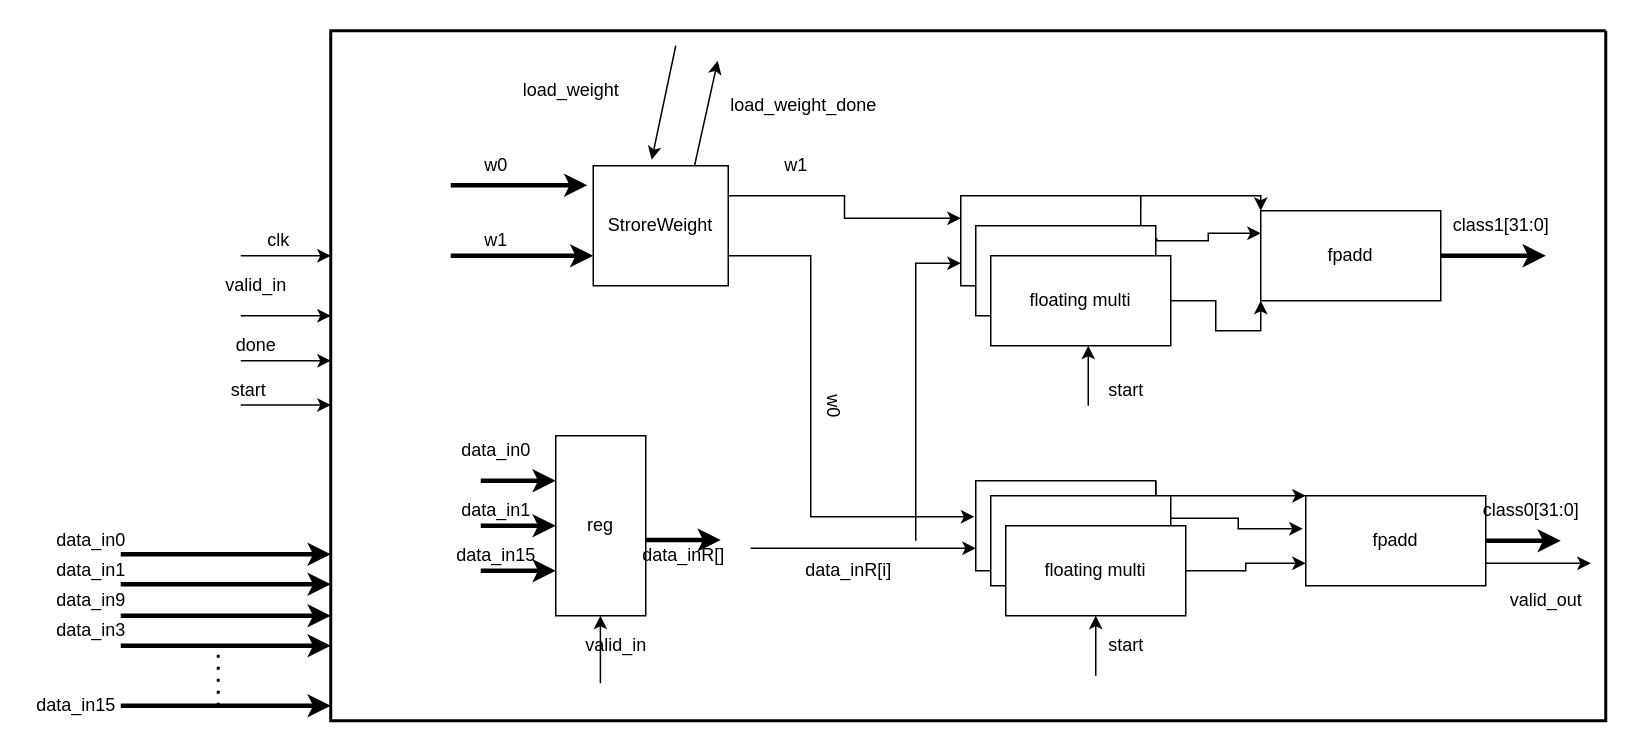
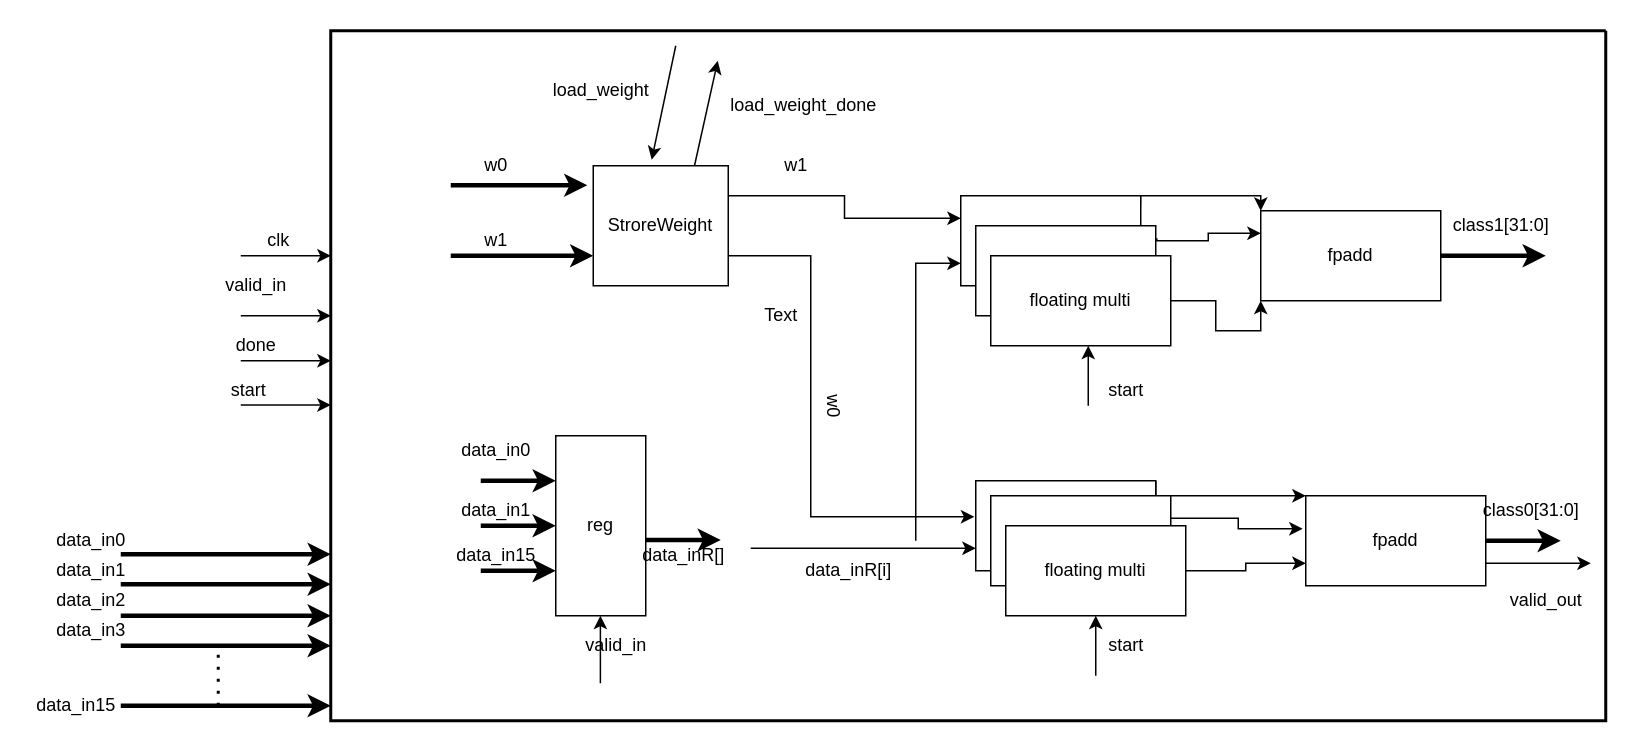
node "load_weight": moved (571, 91) -> (601, 91)
node "Text": added
node "data_in9": label "data_in9" -> "data_in2"
